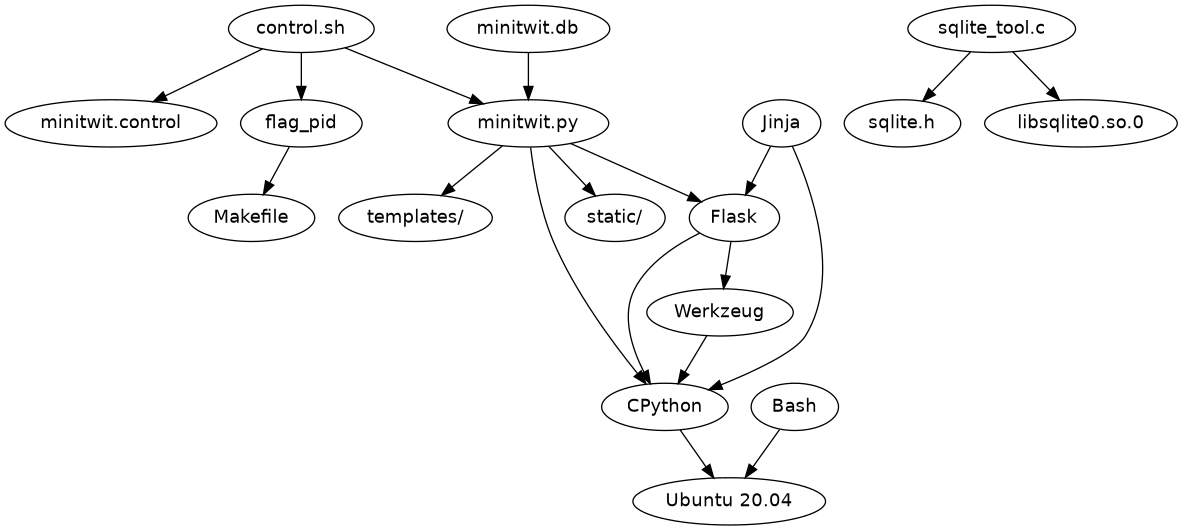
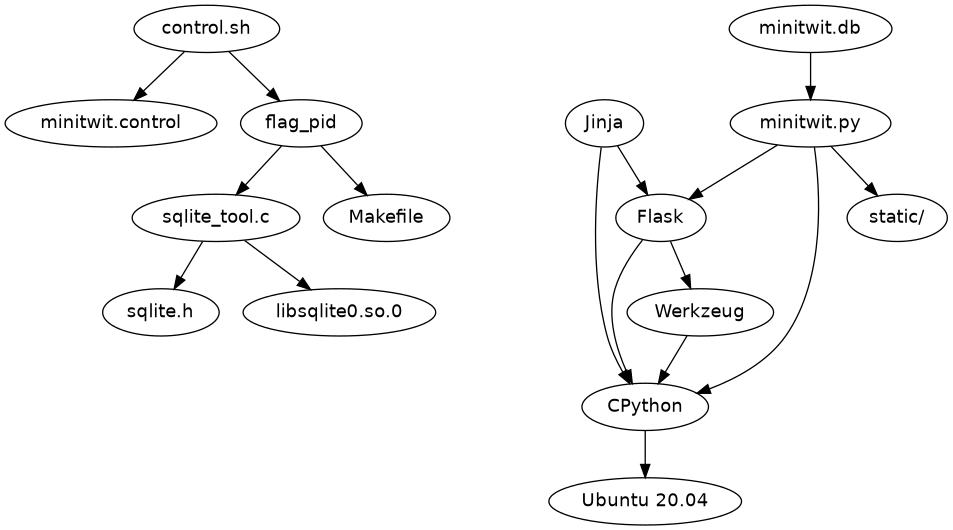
edge "control.sh" -> "minitwit.py": removed
edge "flag_pid" -> "sqlite_tool.c": added
node "templates/": removed
node "Bash": removed
